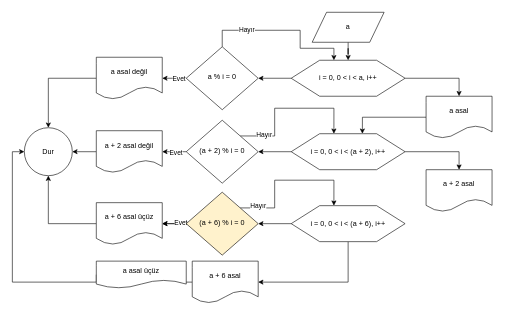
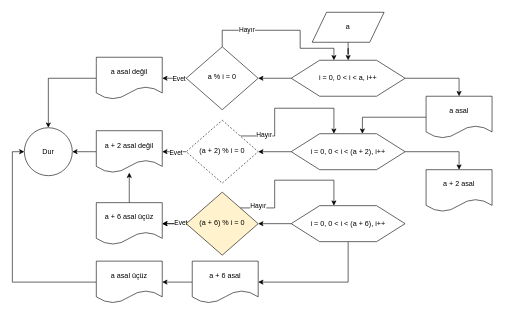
node "(a + 2) % i = 0": style solid -> dashed
edge "a + 6 asal üçüz" -> "Dur": now "a + 6 asal üçüz" -> "a + 2 asal değil"
node "a asal üçüz": size 90x27 -> 66x42
